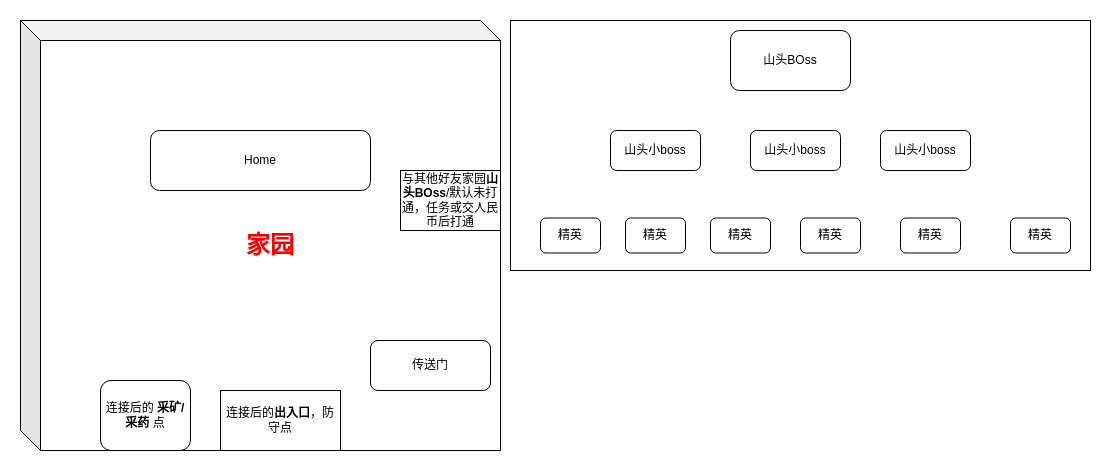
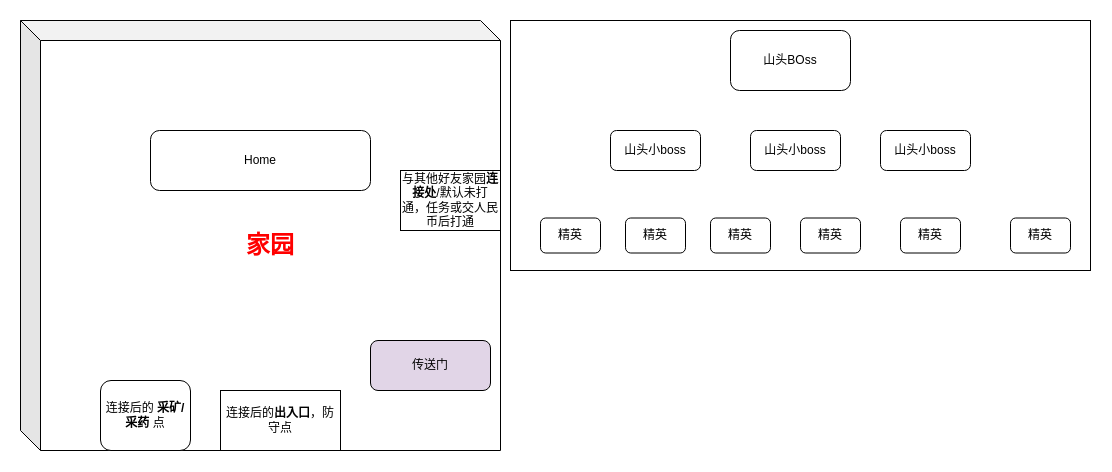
node "与其他好友家园山头BOss/默认未打通，任务或交人民币后打通": label "与其他好友家园山头BOss/默认未打通，任务或交人民币后打通" -> "与其他好友家园连接处/默认未打通，任务或交人民币后打通"
node "传送门": fillcolor #ffffff -> #e1d5e7
